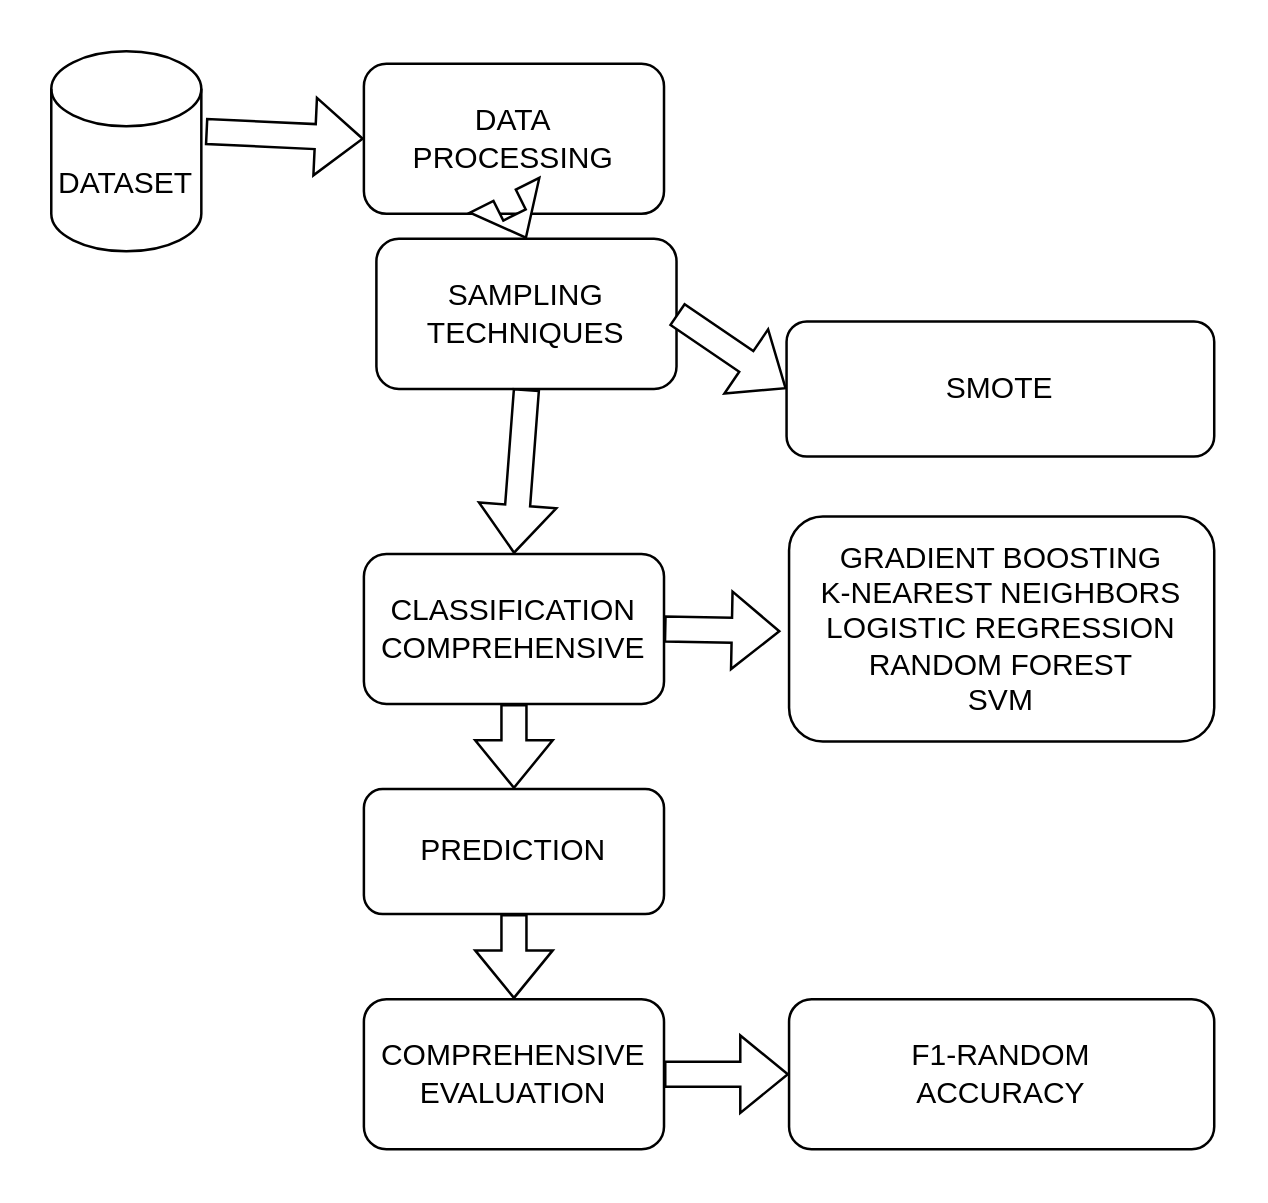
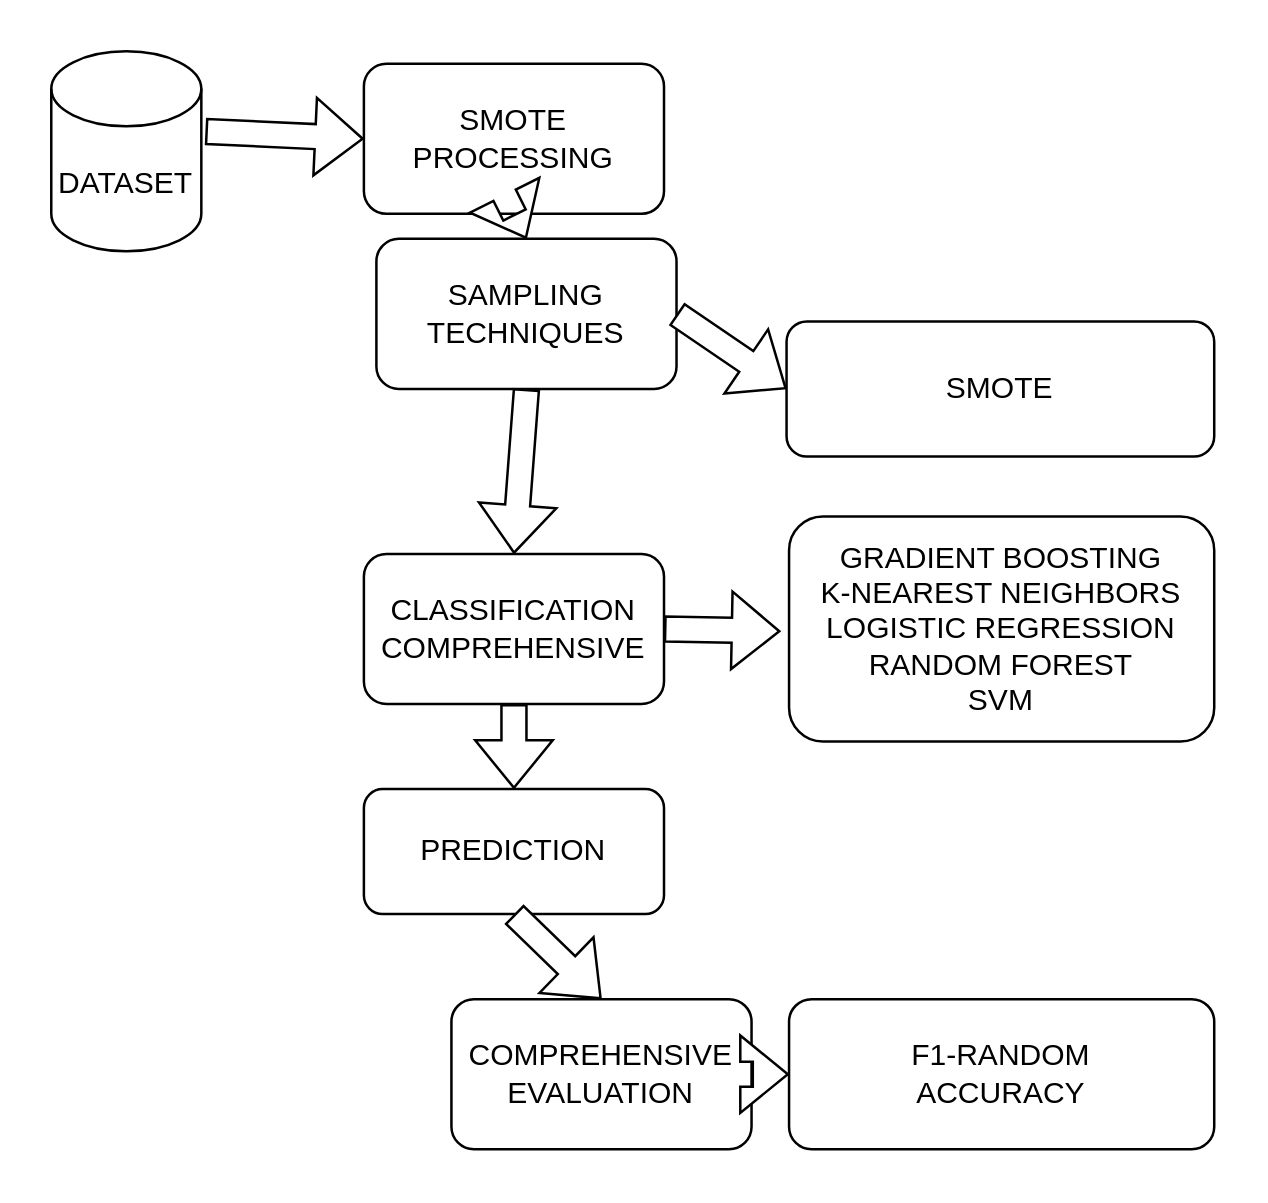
node "DATA PROCESSING": label "DATA PROCESSING" -> "SMOTE PROCESSING"
node "COMPREHENSIVE EVALUATION": moved (514, 1074) -> (601, 1074)
